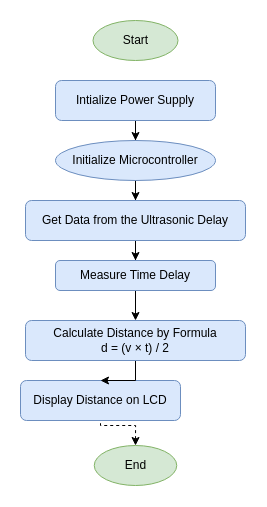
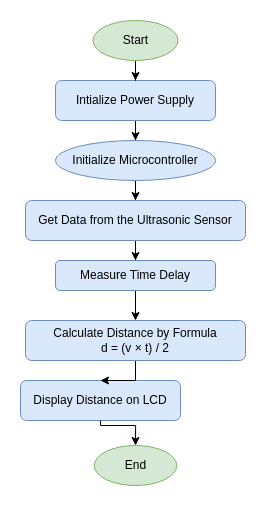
edge "Start" -> "Intialize Power Supply": added
node "Get Data from the Ultrasonic Delay": label "Get Data from the Ultrasonic Delay" -> "Get Data from the Ultrasonic Sensor"
edge "Display Distance on LCD" -> "End": style dashed -> solid
